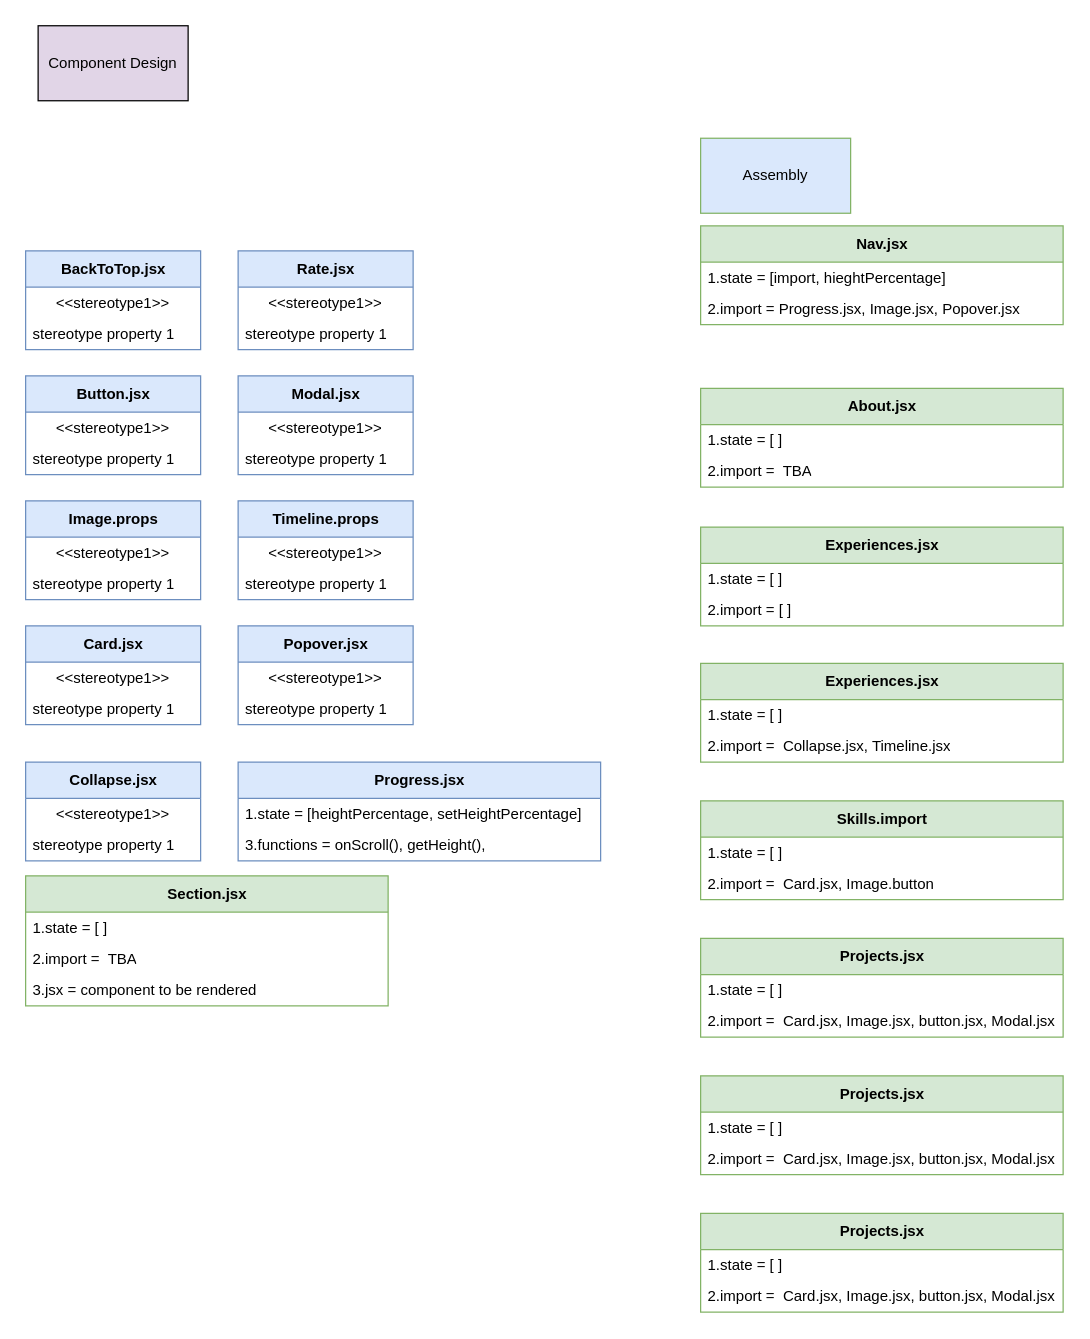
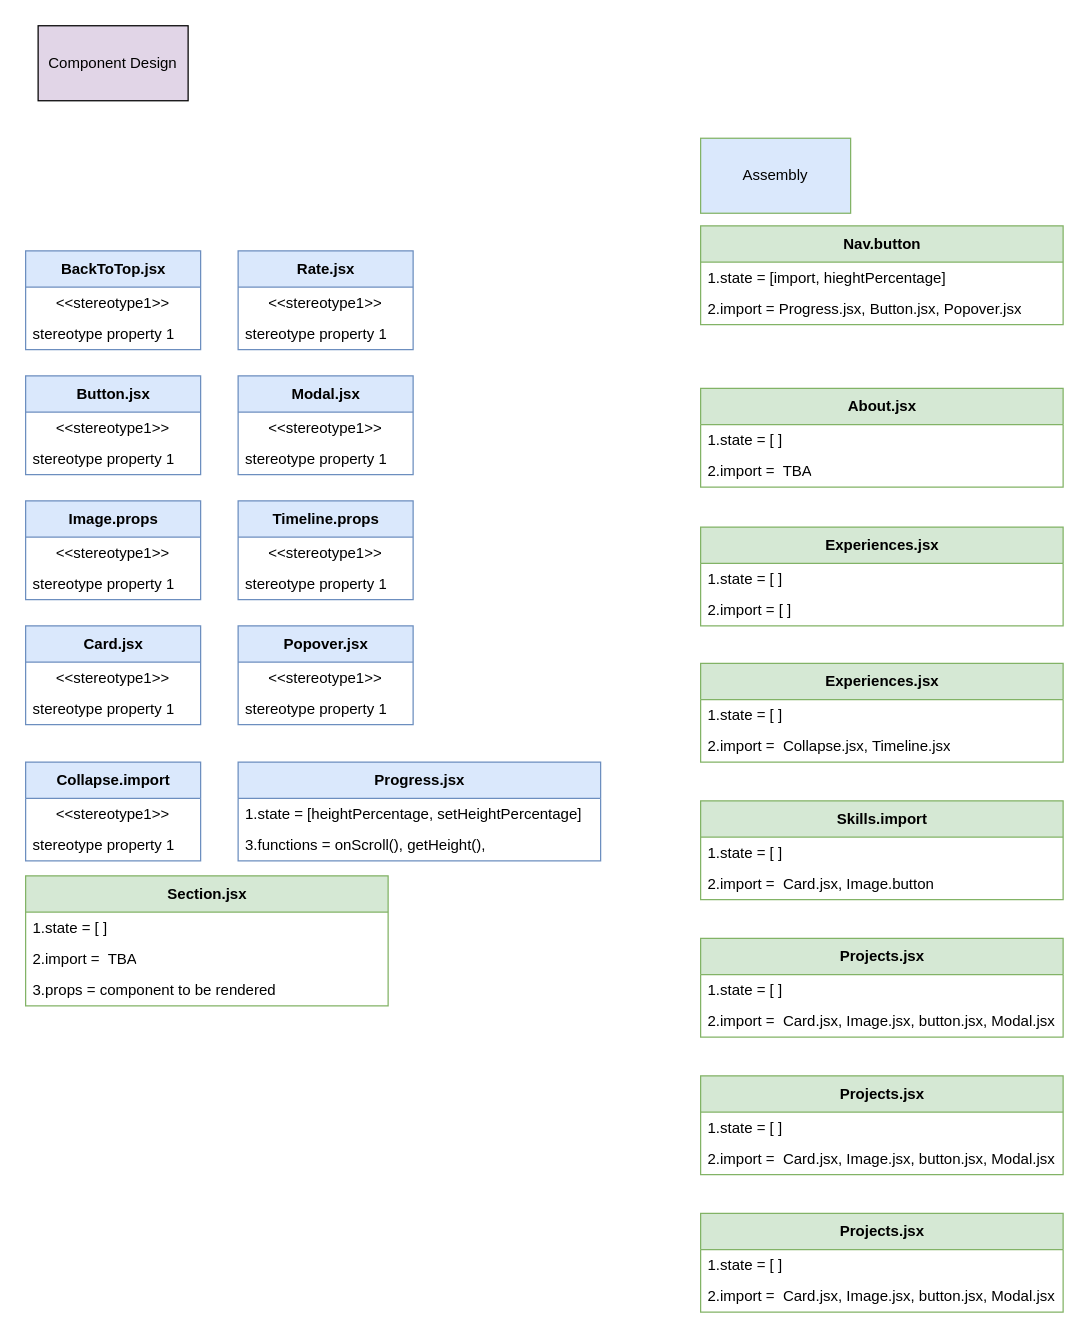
node "Nav.jsx": label "Nav.jsx" -> "Nav.button"
node "2.import = Progress.jsx, Image.jsx, Popover.jsx": label "2.import = Progress.jsx, Image.jsx, Popover.jsx" -> "2.import = Progress.jsx, Button.jsx, Popover.jsx"
node "Collapse.jsx": label "Collapse.jsx" -> "Collapse.import"
node "3.jsx = component to be rendered": label "3.jsx = component to be rendered" -> "3.props = component to be rendered"
